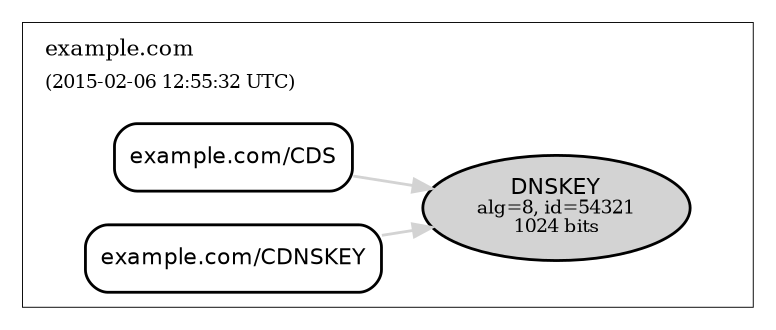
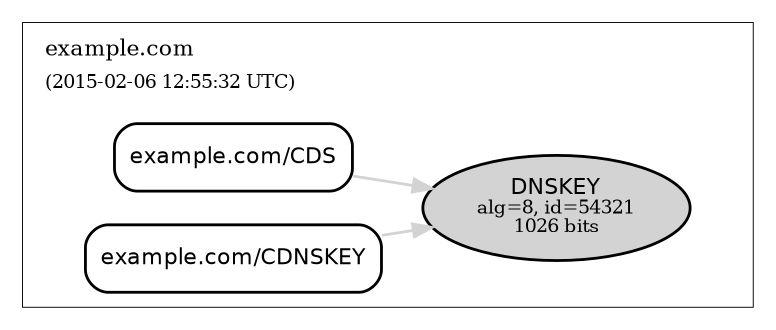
node "DNSKEY": text "1024 bits" -> "1026 bits"
